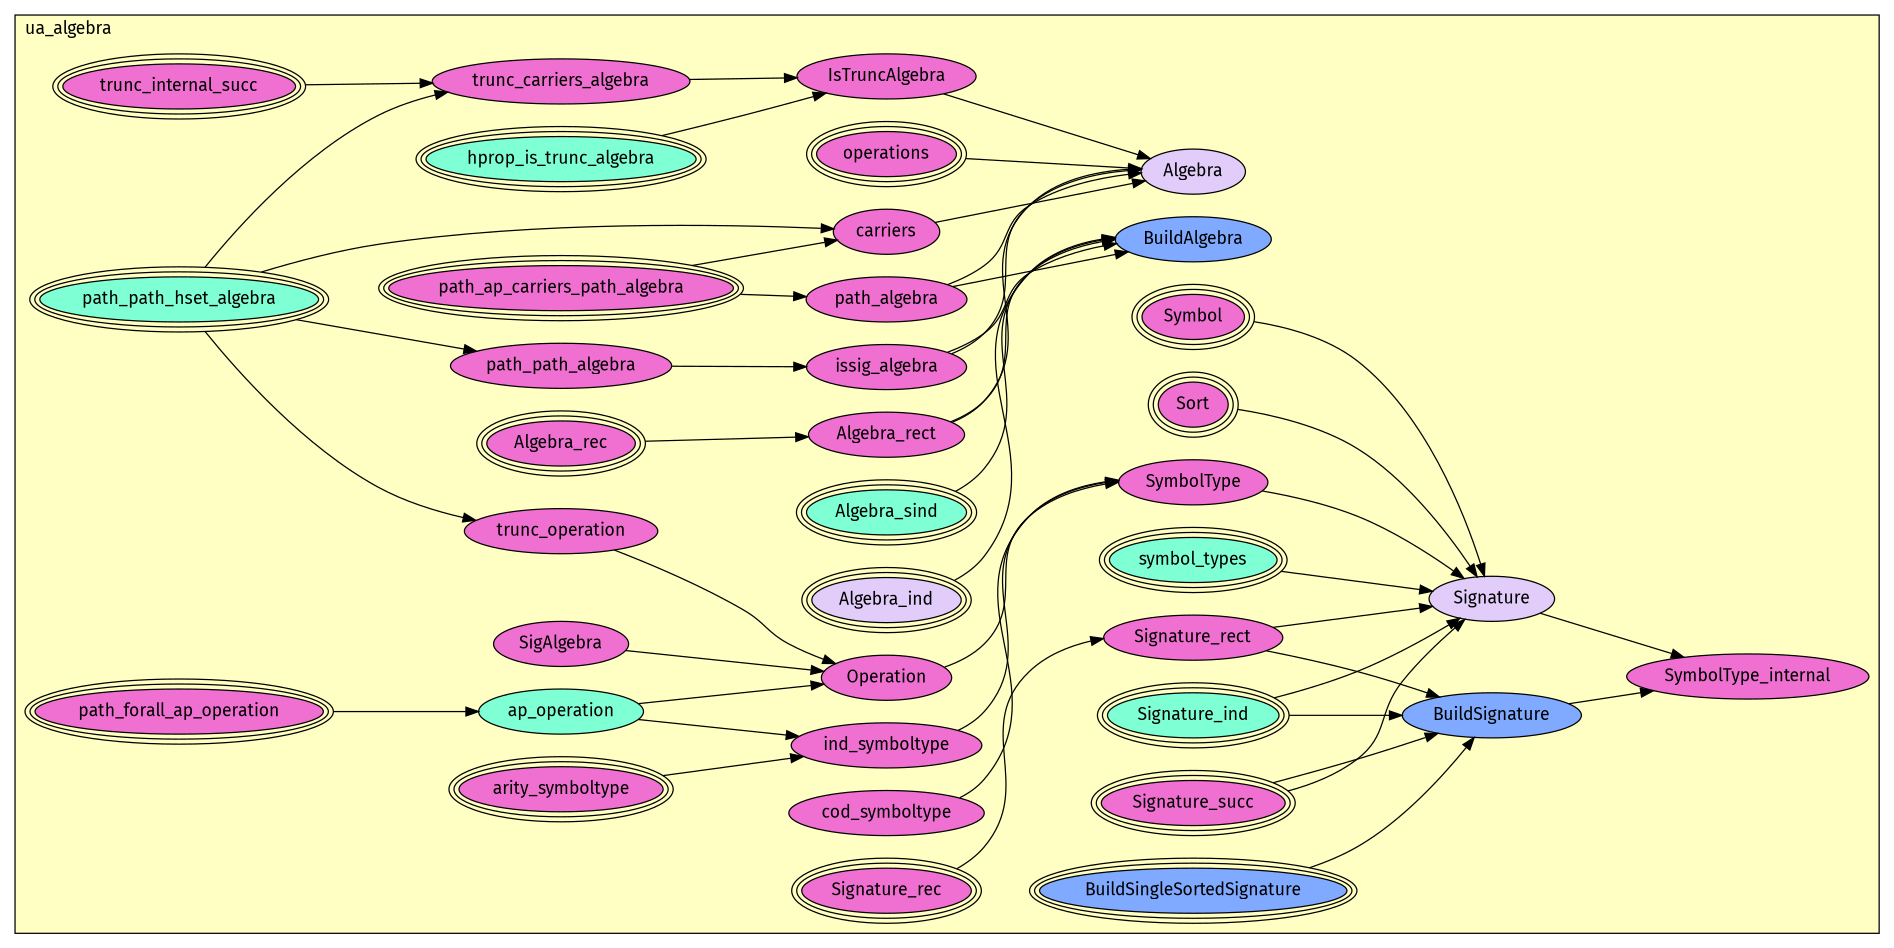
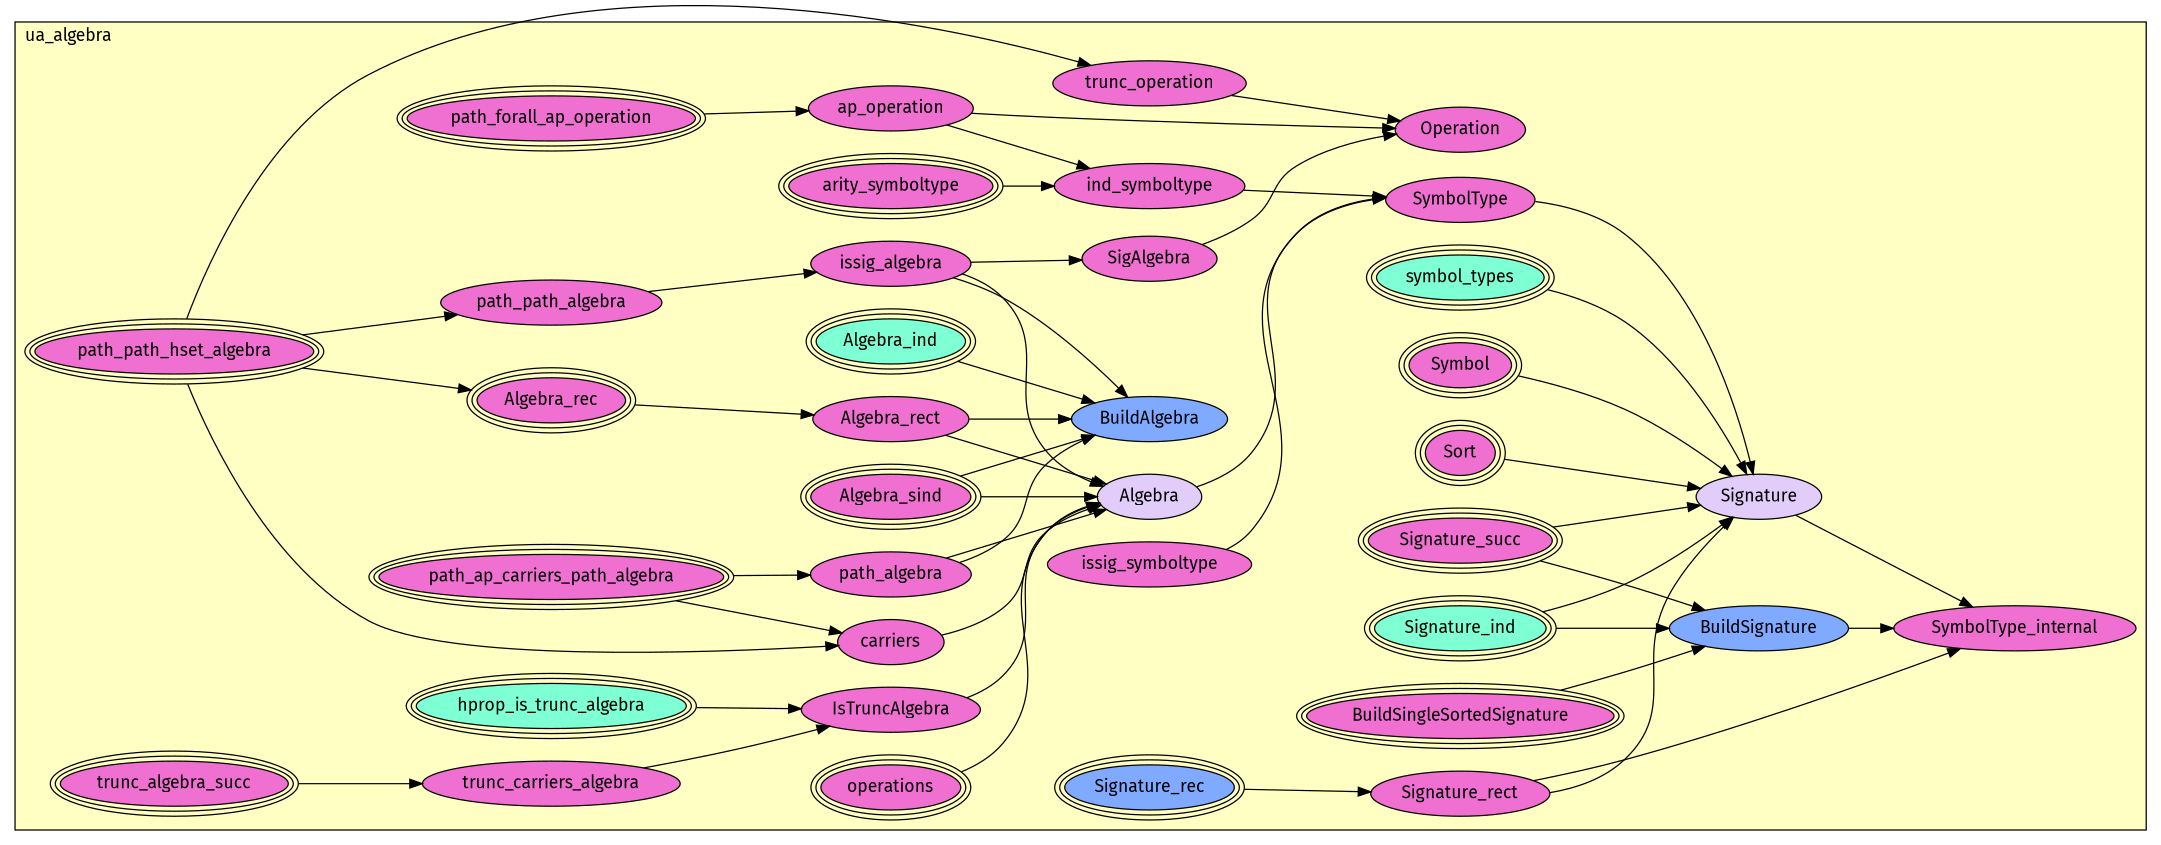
node "trunc_internal_succ": label "trunc_internal_succ" -> "trunc_algebra_succ"
edge "path_path_hset_algebra" -> "trunc_carriers_algebra": now "path_path_hset_algebra" -> "Algebra_rec"
edge "issig_algebra" -> "SigAlgebra": added
node "path_path_hset_algebra": fillcolor #7fffd4 -> #f070d1
edge "Algebra_sind" -> "Algebra": added
node "Algebra_sind": fillcolor #7fffd4 -> #f070d1
edge "Operation" -> "SymbolType": now "Algebra" -> "SymbolType"
node "Algebra_ind": fillcolor #e2cdfa -> #7fffd4
edge "Signature_rect" -> "BuildSignature": now "Signature_rect" -> "SymbolType_internal"
node "ap_operation": fillcolor #7fffd4 -> #f070d1
node "cod_symboltype": label "cod_symboltype" -> "issig_symboltype"
node "Signature_rec": fillcolor #f070d1 -> #7faaff
node "BuildSingleSortedSignature": fillcolor #7faaff -> #f070d1
